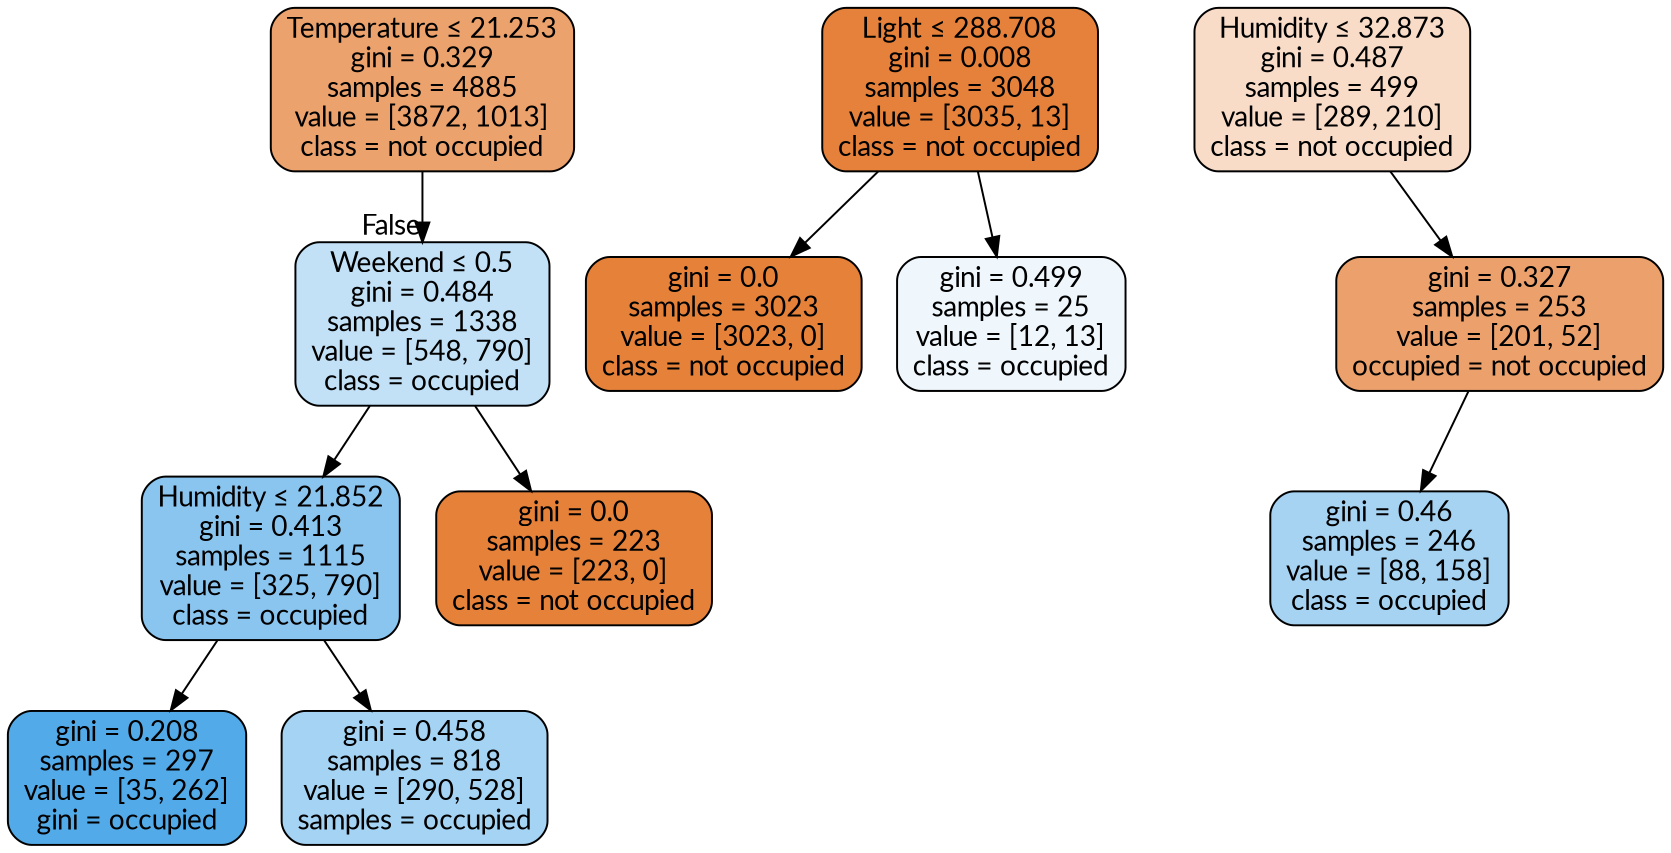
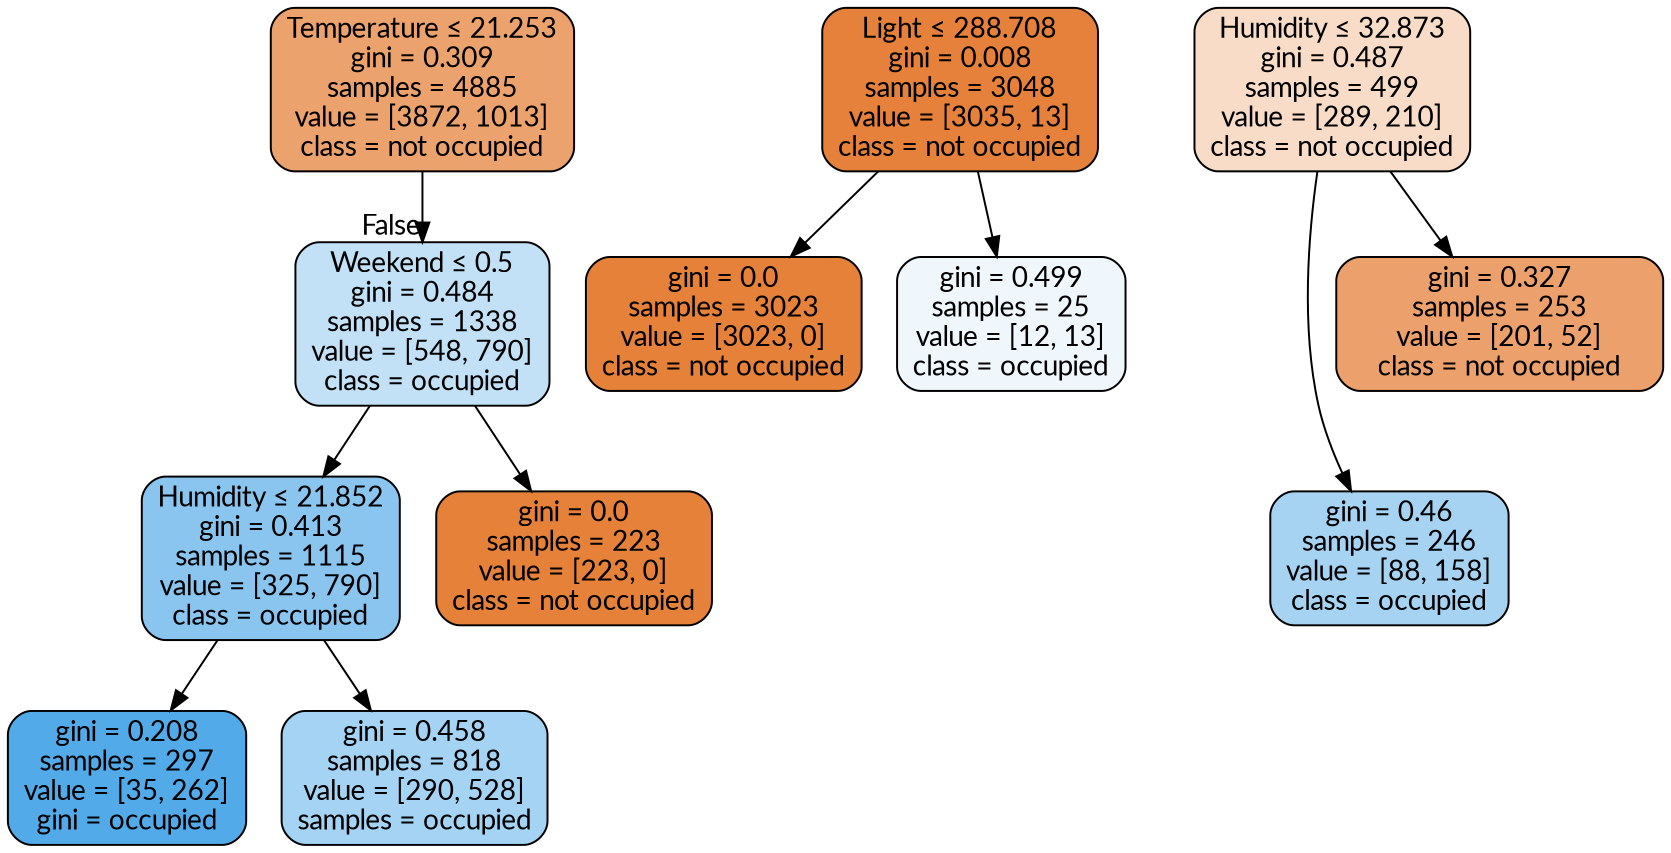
node "Temperature ≤ 21.253": text "gini = 0.329" -> "gini = 0.309"
node "gini = 0.327": text "occupied = not occupied" -> "class = not occupied"
edge "gini = 0.327" -> "gini = 0.46": now "Humidity ≤ 32.873" -> "gini = 0.46"
